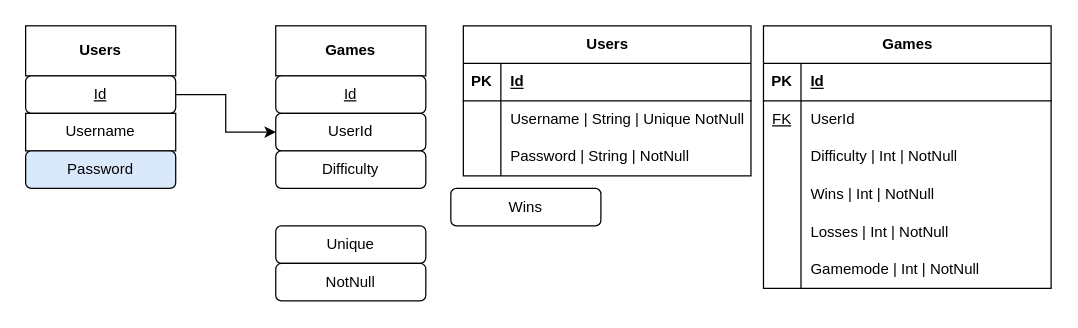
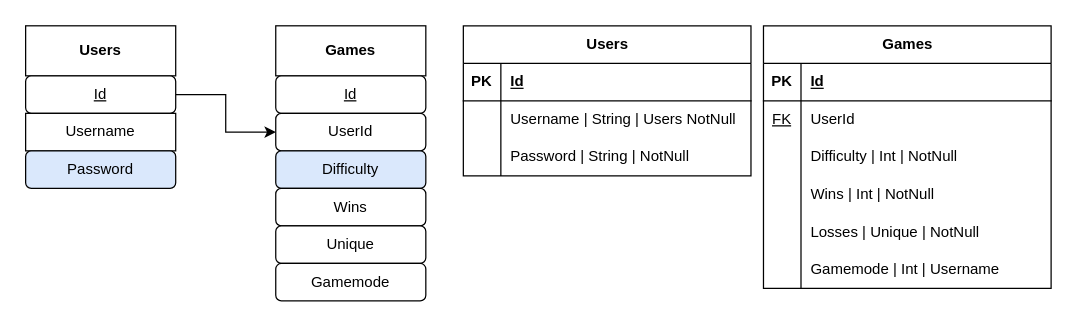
node "Username | String | Unique NotNull": label "Username | String | Unique NotNull" -> "Username | String | Users NotNull"
node "Difficulty": fillcolor #ffffff -> #dae8fc
node "Wins": moved (526, 207) -> (351, 207)
node "Losses | Int | NotNull": label "Losses | Int | NotNull" -> "Losses | Unique | NotNull"
node "Gamemode | Int | NotNull": label "Gamemode | Int | NotNull" -> "Gamemode | Int | Username"
node "NotNull": label "NotNull" -> "Gamemode"
